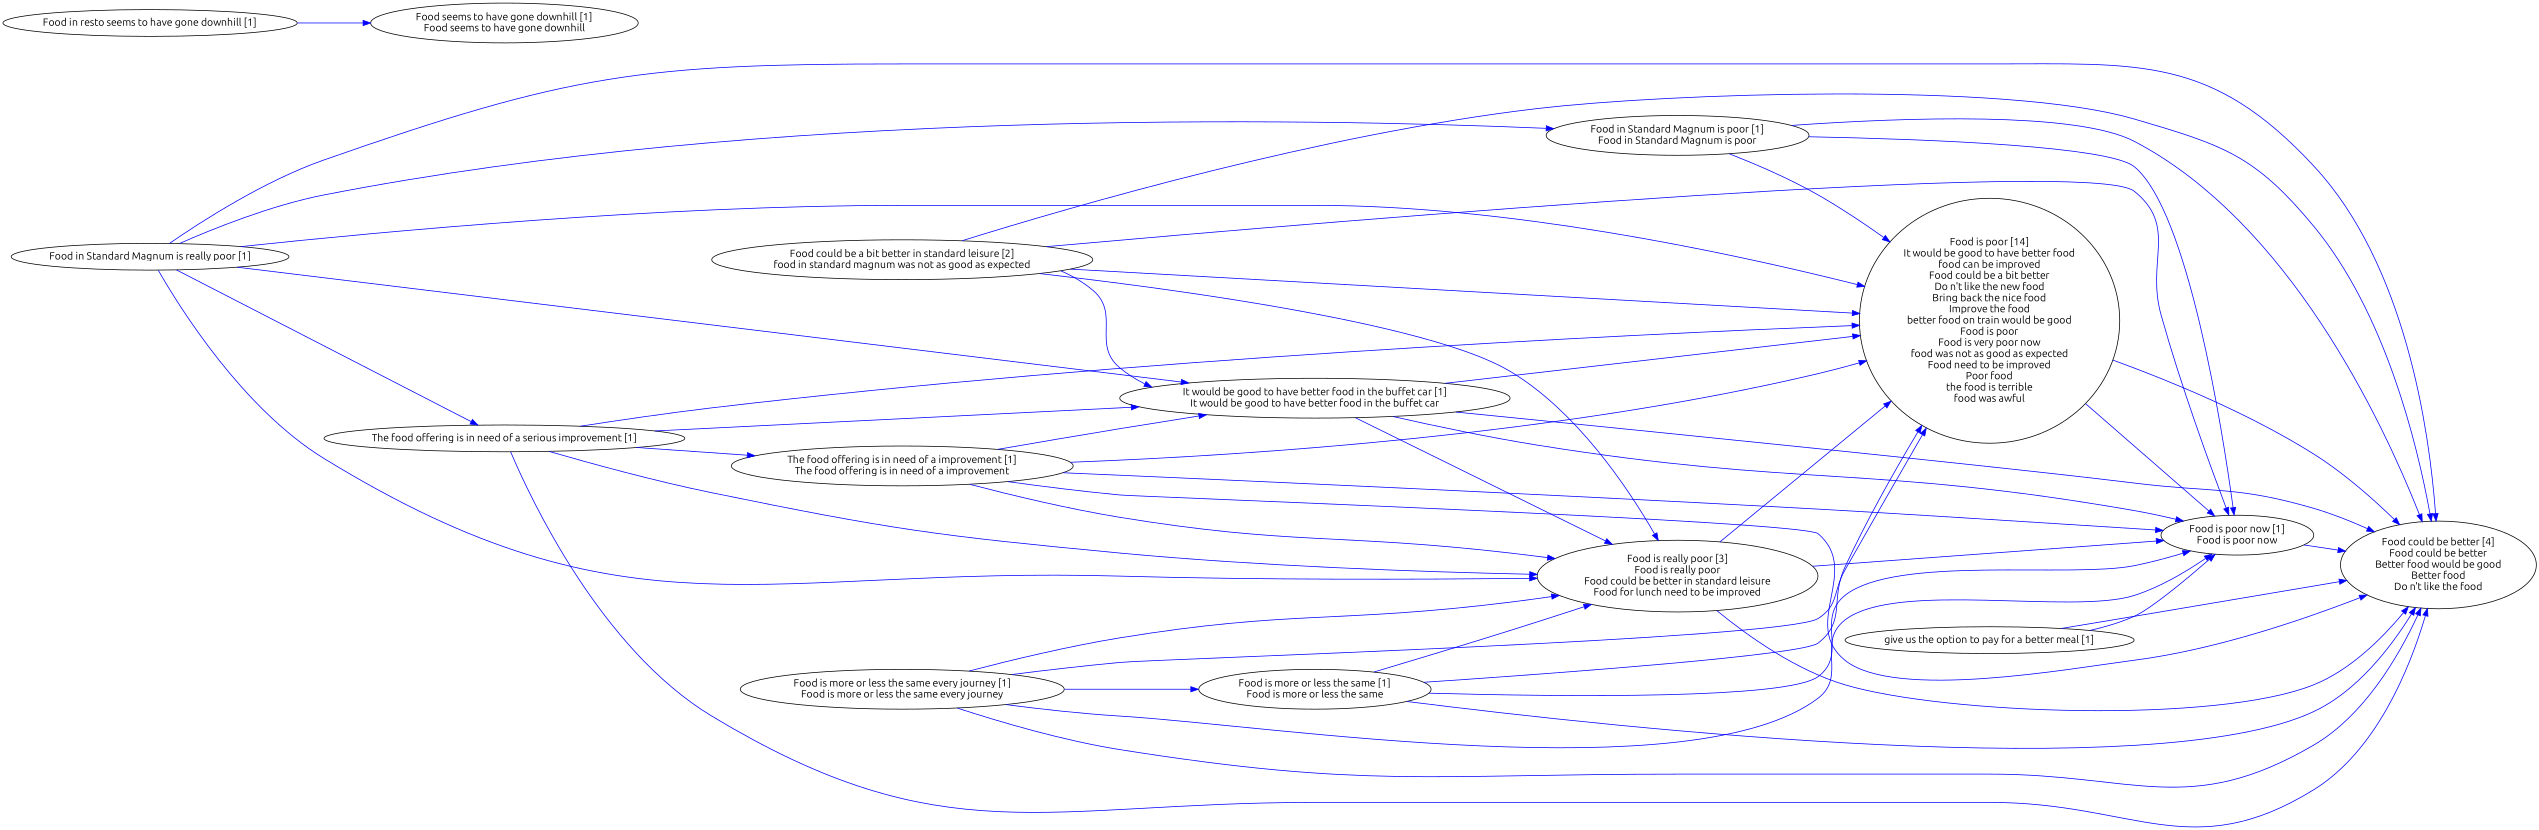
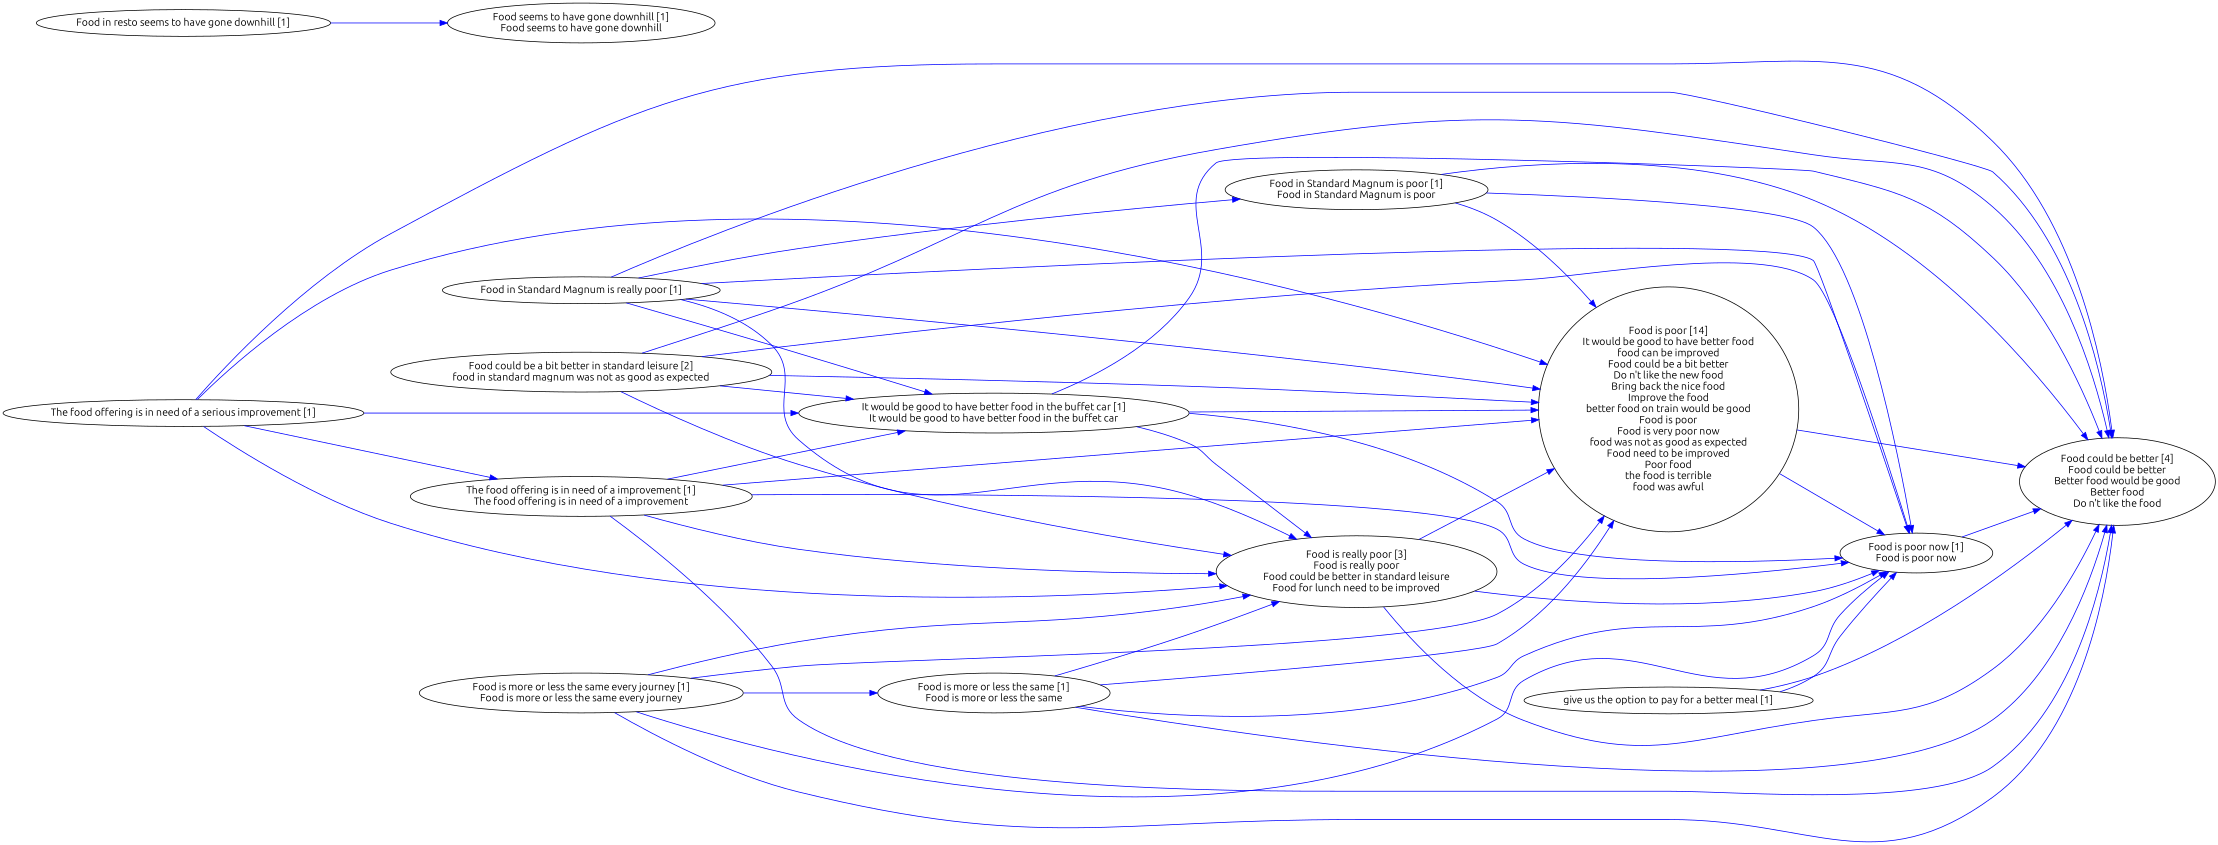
edge "Food in Standard Magnum is really poor [1]" -> "The food offering is in need of a serious improvement [1]": now "Food in Standard Magnum is really poor [1]" -> "Food is poor now [1] Food is poor now"
